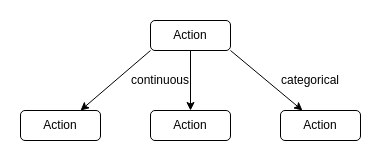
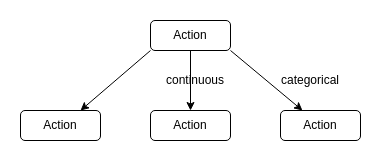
node "continuous": moved (161, 81) -> (196, 81)
